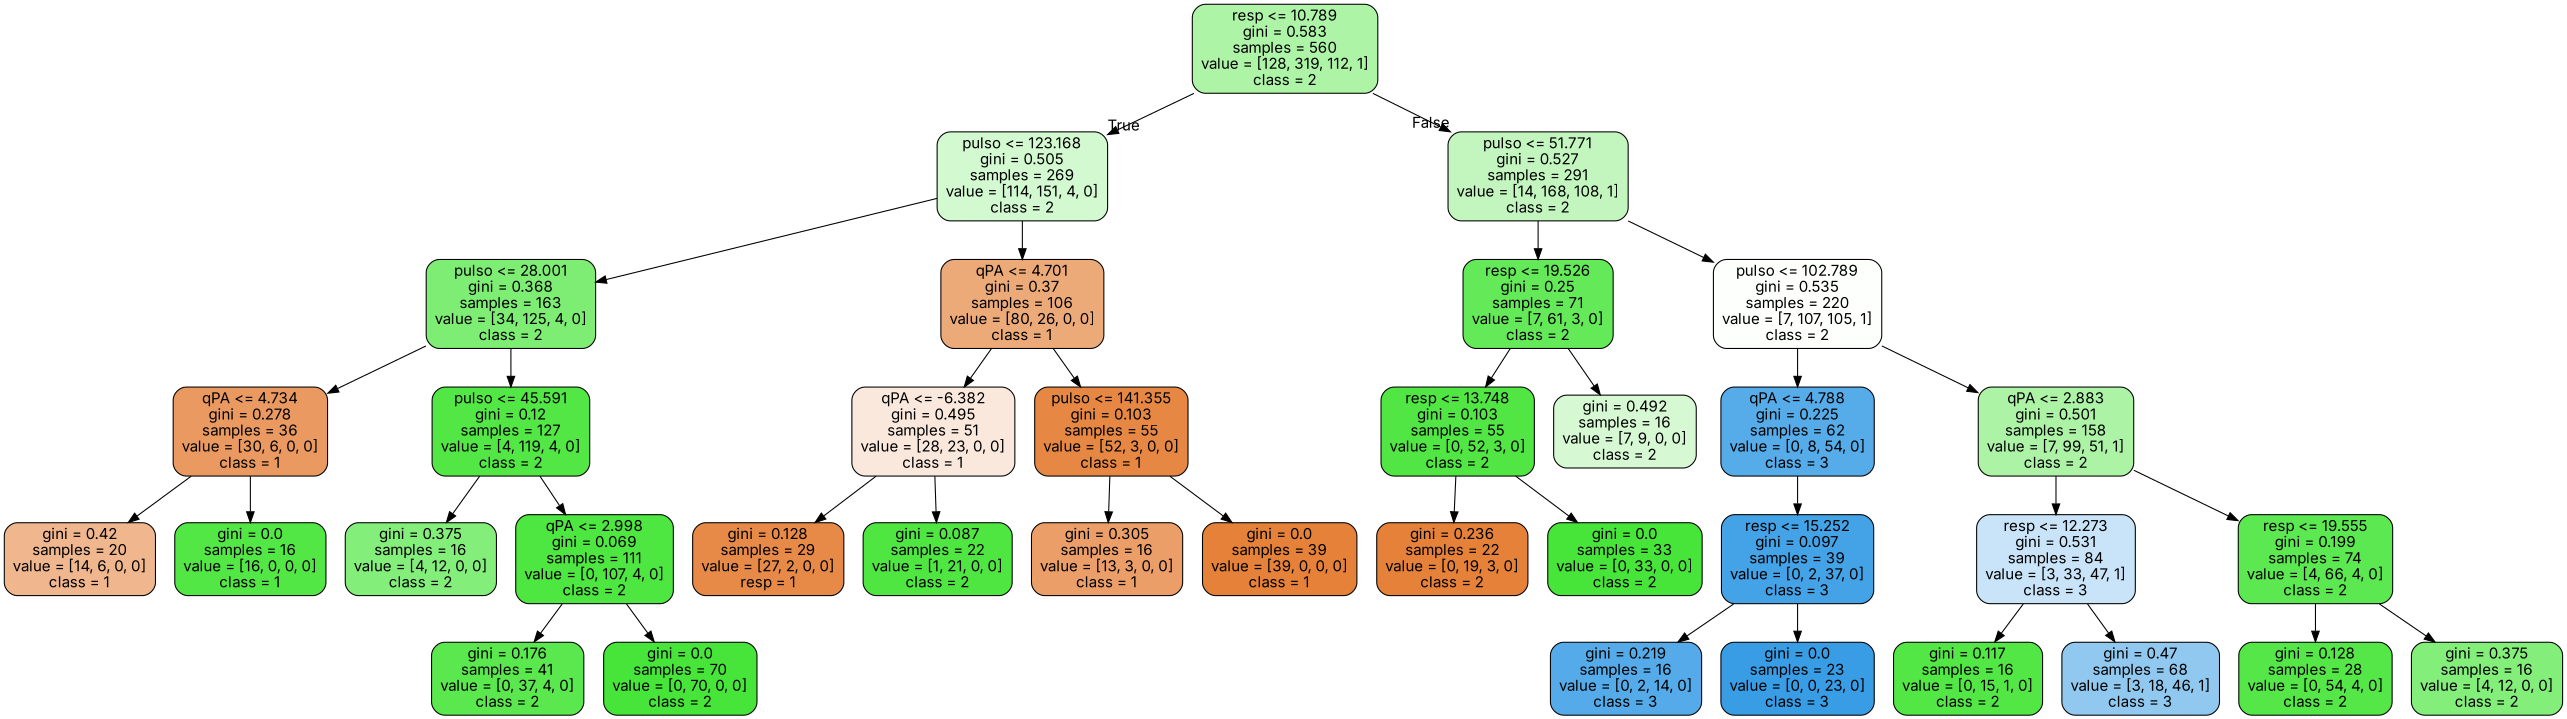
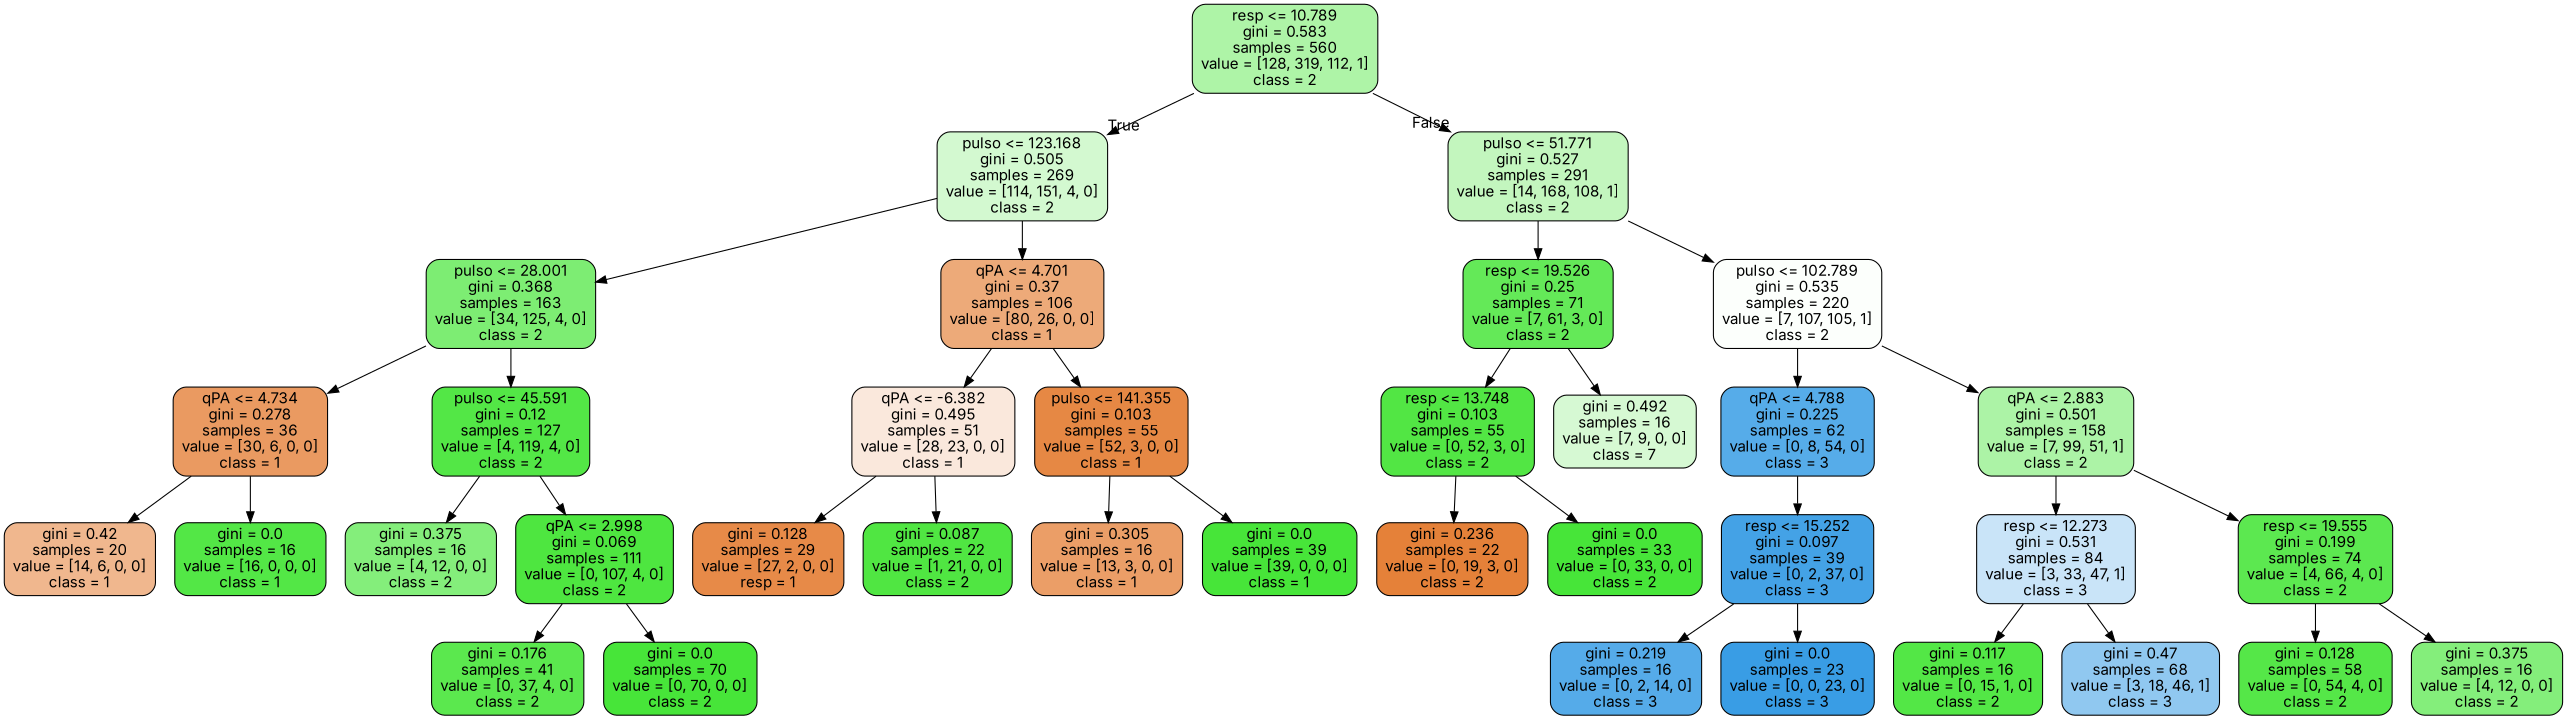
node "gini = 0.492 samples = 16 value = [7, 9, 0, 0] class = 2": label "gini = 0.492 samples = 16 value = [7, 9, 0, 0] class = 2" -> "gini = 0.492 samples = 16 value = [7, 9, 0, 0] class = 7"
node "gini = 0.0 samples = 39 value = [39, 0, 0, 0] class = 1": fillcolor #e58139 -> #47e539
node "gini = 0.128 samples = 28 value = [0, 54, 4, 0] class = 2": label "gini = 0.128 samples = 28 value = [0, 54, 4, 0] class = 2" -> "gini = 0.128 samples = 58 value = [0, 54, 4, 0] class = 2"
